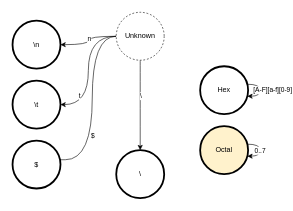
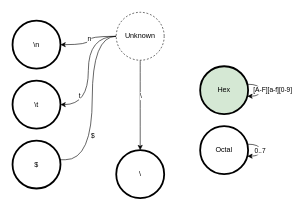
node "Hex": fillcolor #ffffff -> #d5e8d4
node "Octal": fillcolor #fff2cc -> #ffffff
